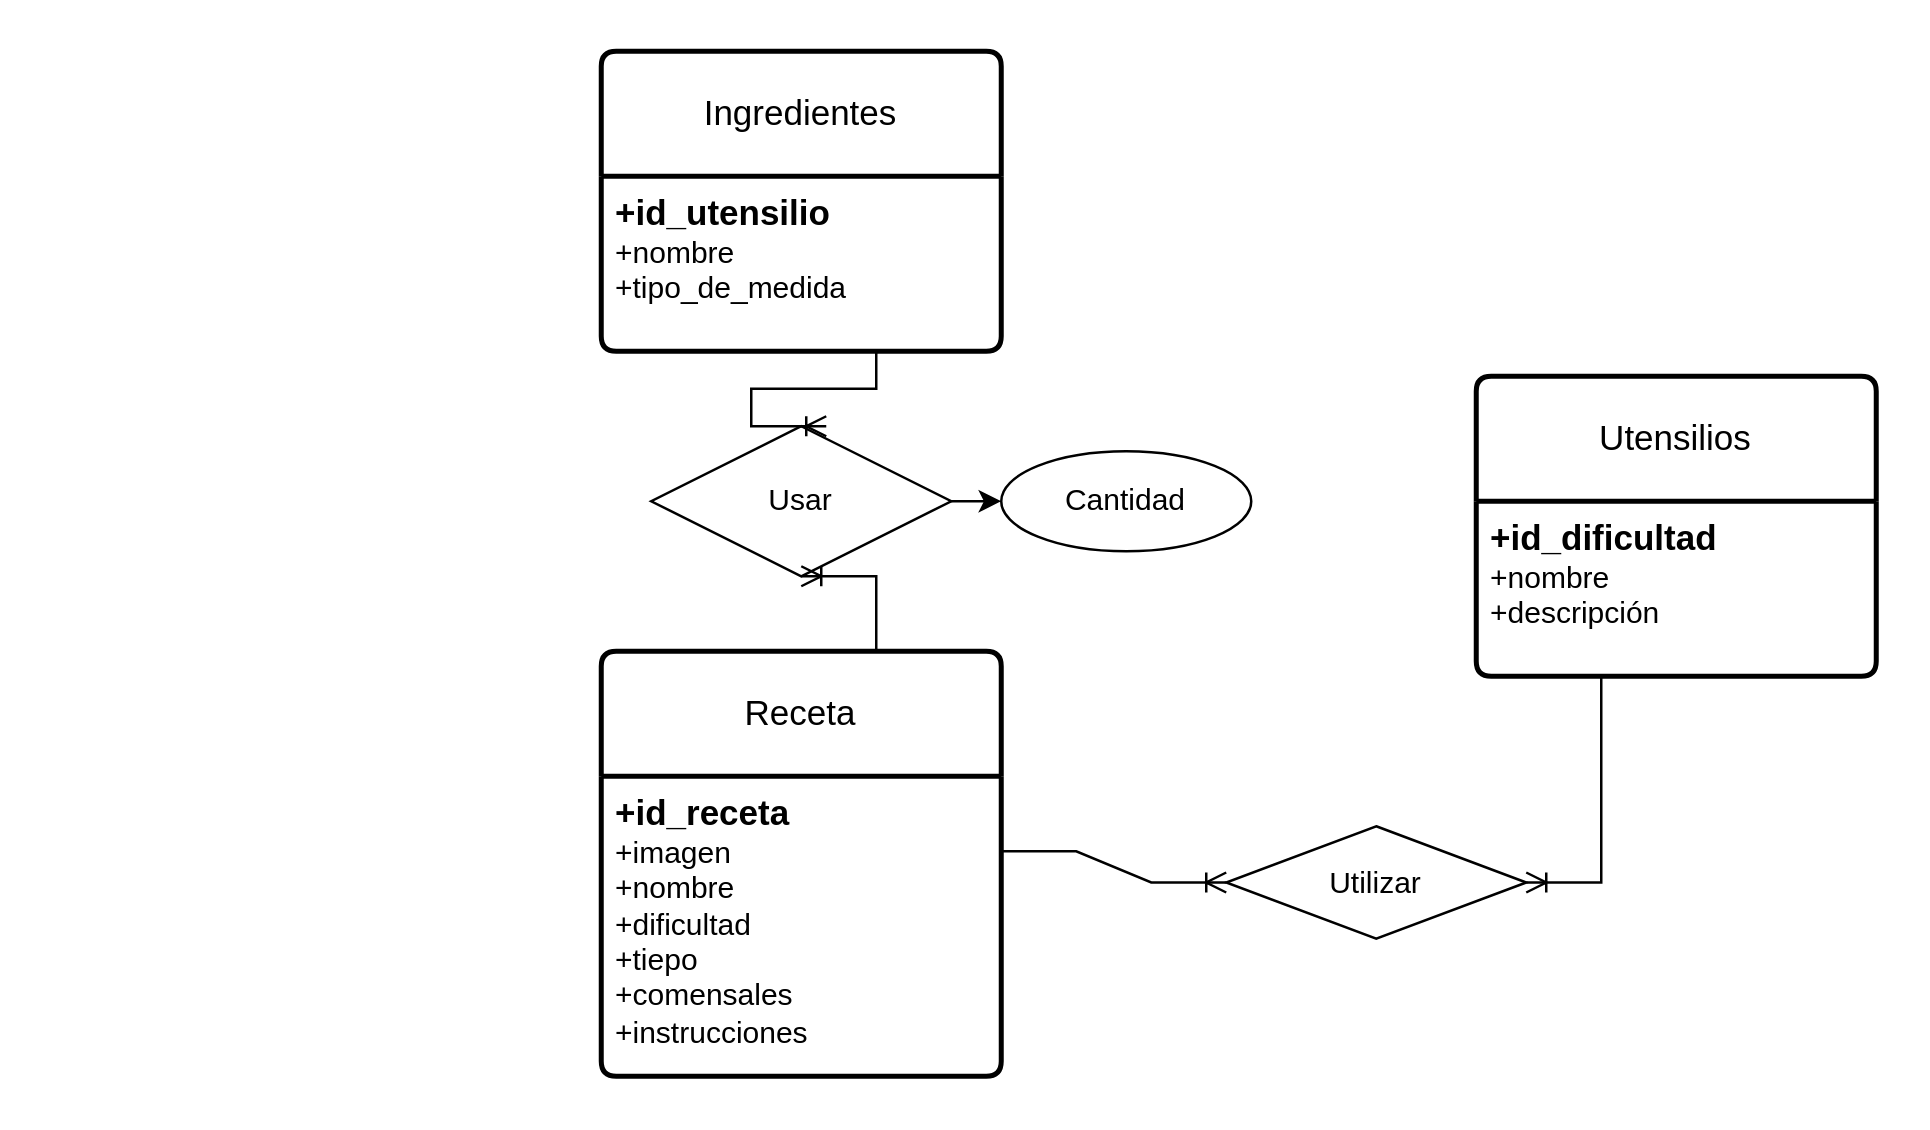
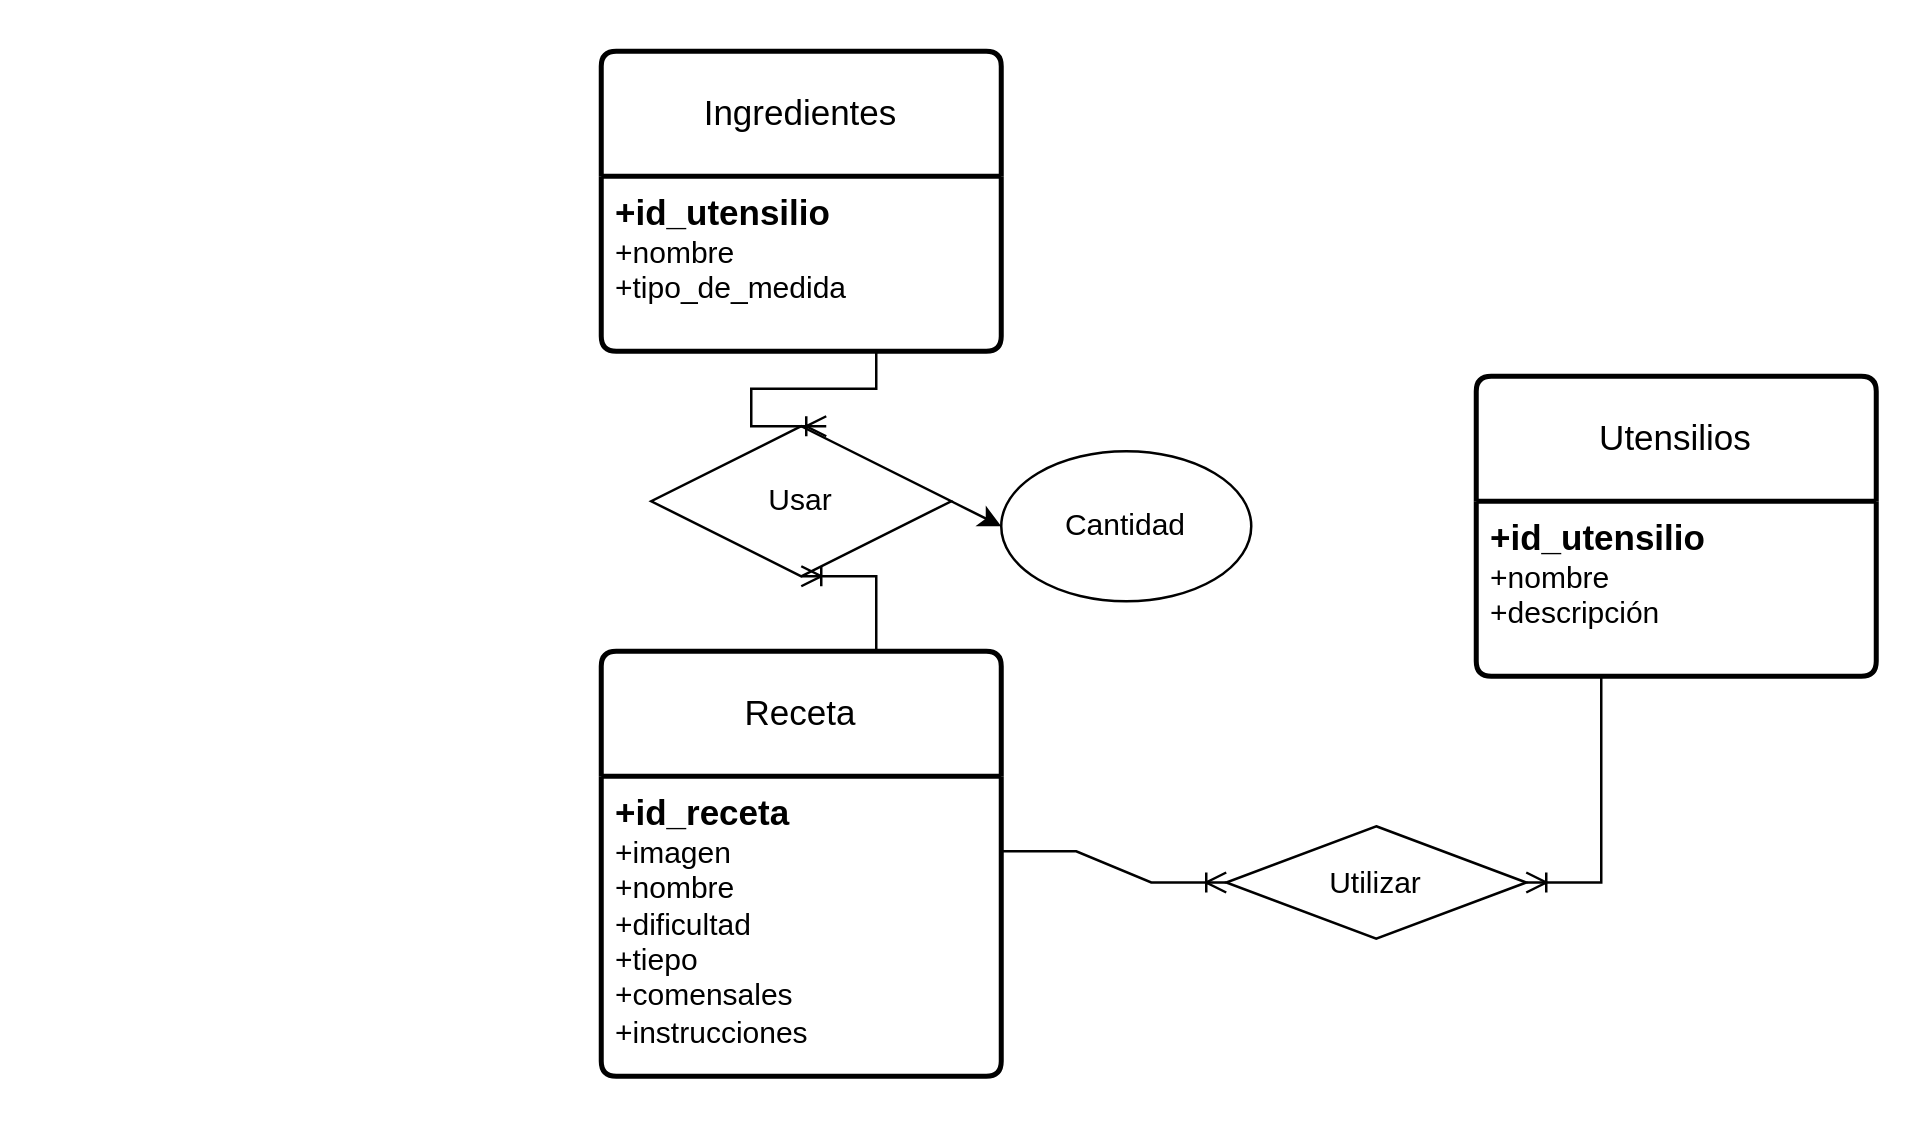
node "Cantidad": size 250x100 -> 250x150
node "+id_dificultad +nombre +descripción": label "+id_dificultad +nombre +descripción" -> "+id_utensilio +nombre +descripción"
